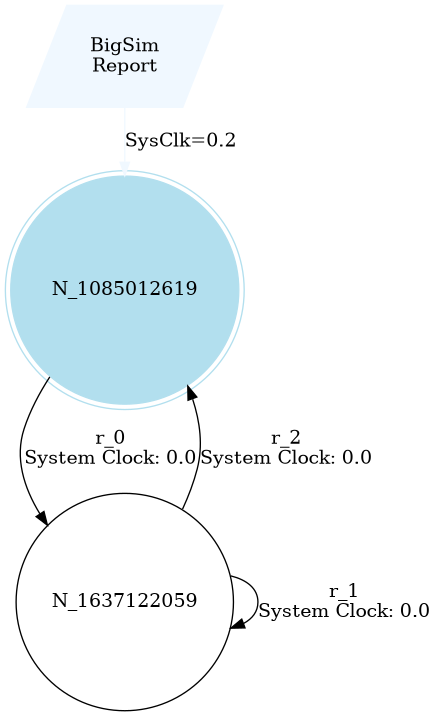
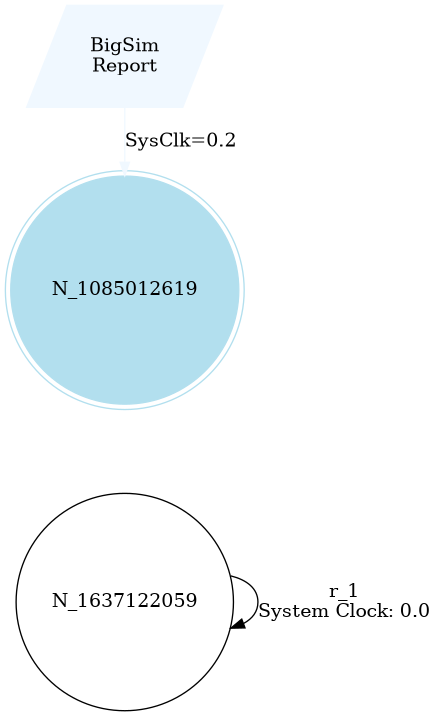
edge "N_1085012619" -> "N_1637122059": removed, label "r_0 System Clock: 0.0"
edge "N_1637122059" -> "N_1085012619": removed, label "r_2 System Clock: 0.0"
